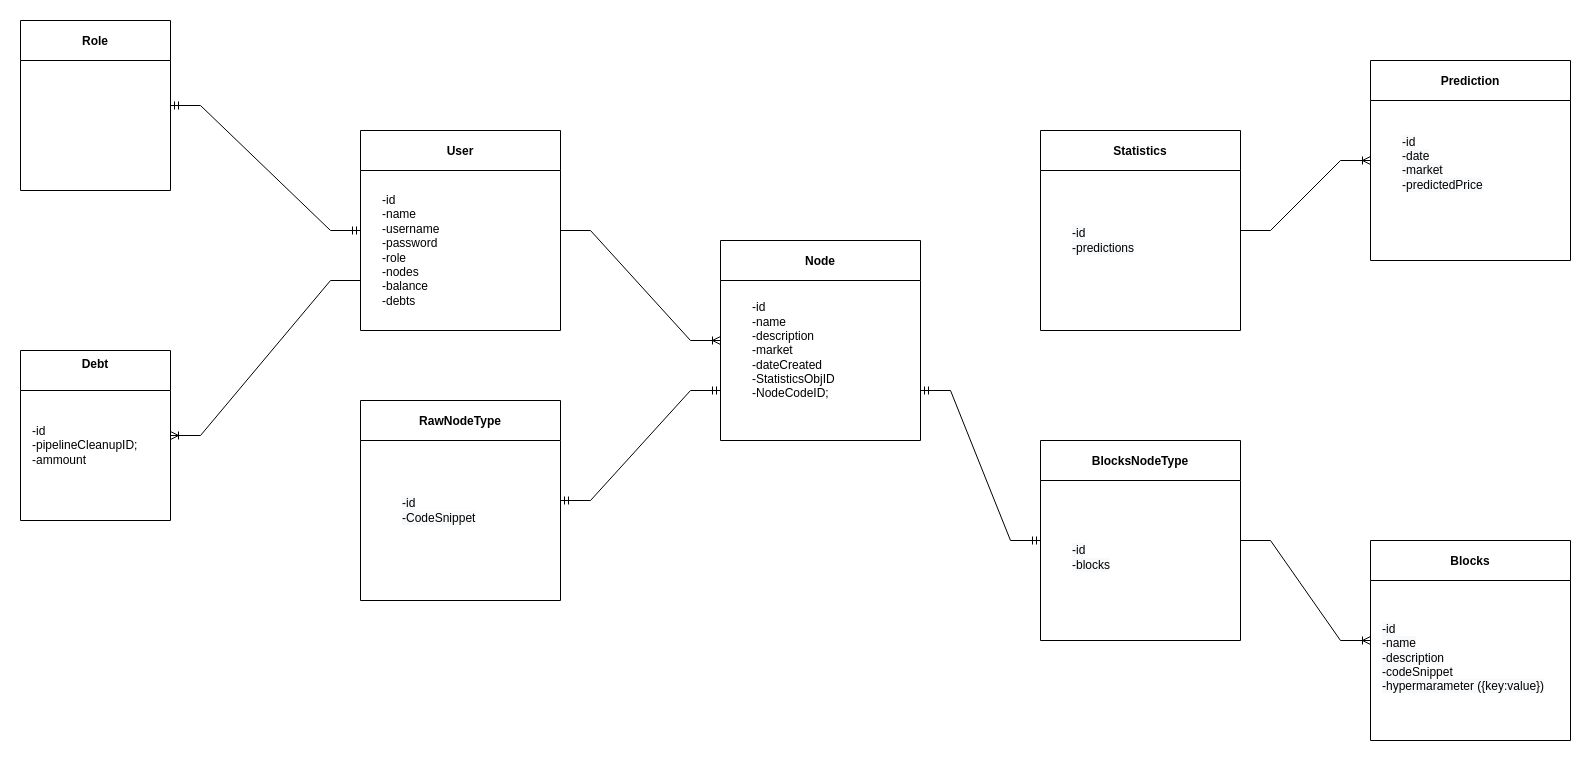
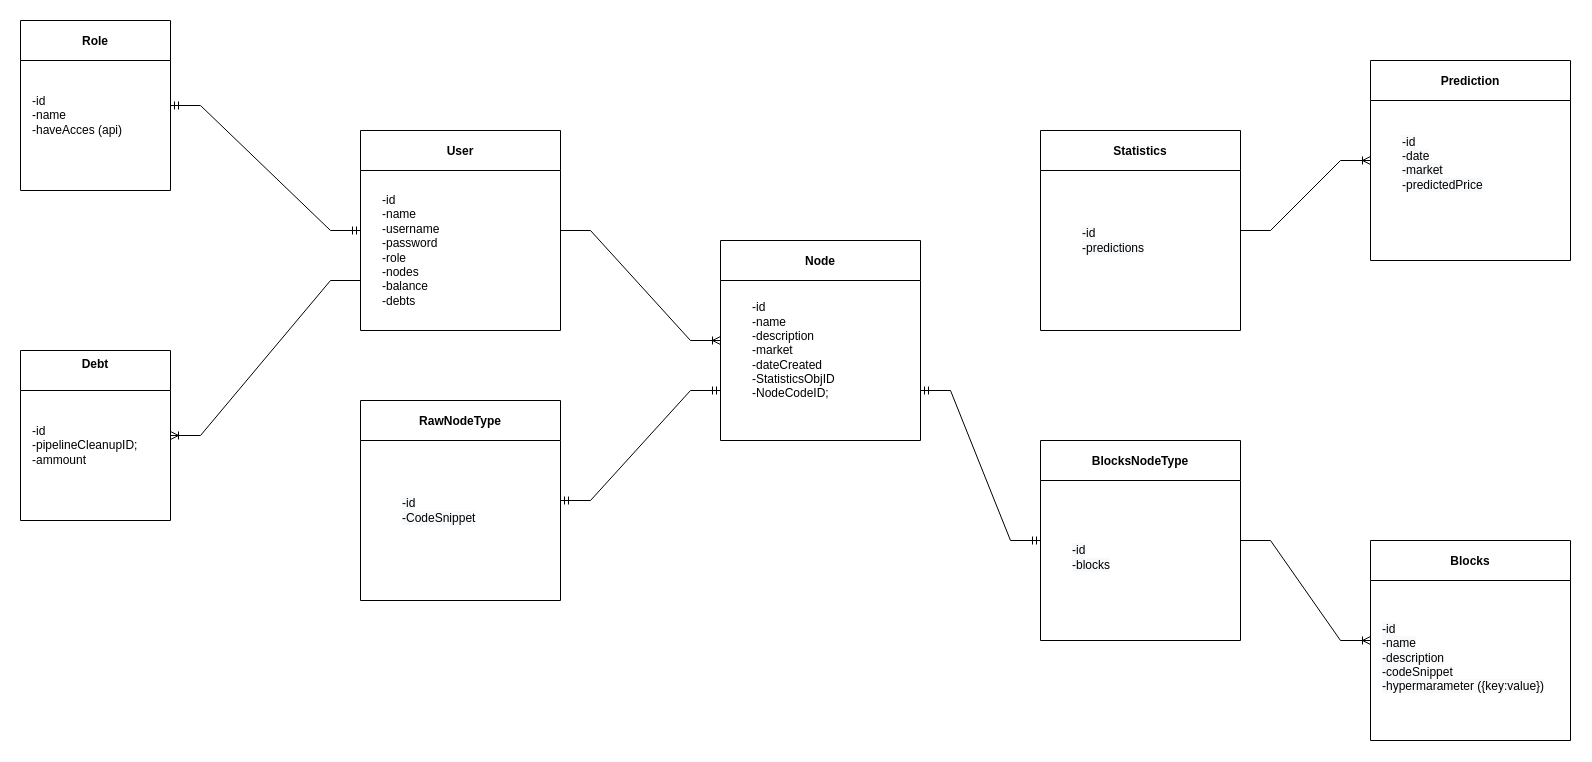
node "-id -name -haveAcces (api)": added
node "-id -predictions": moved (1141, 241) -> (1151, 241)
